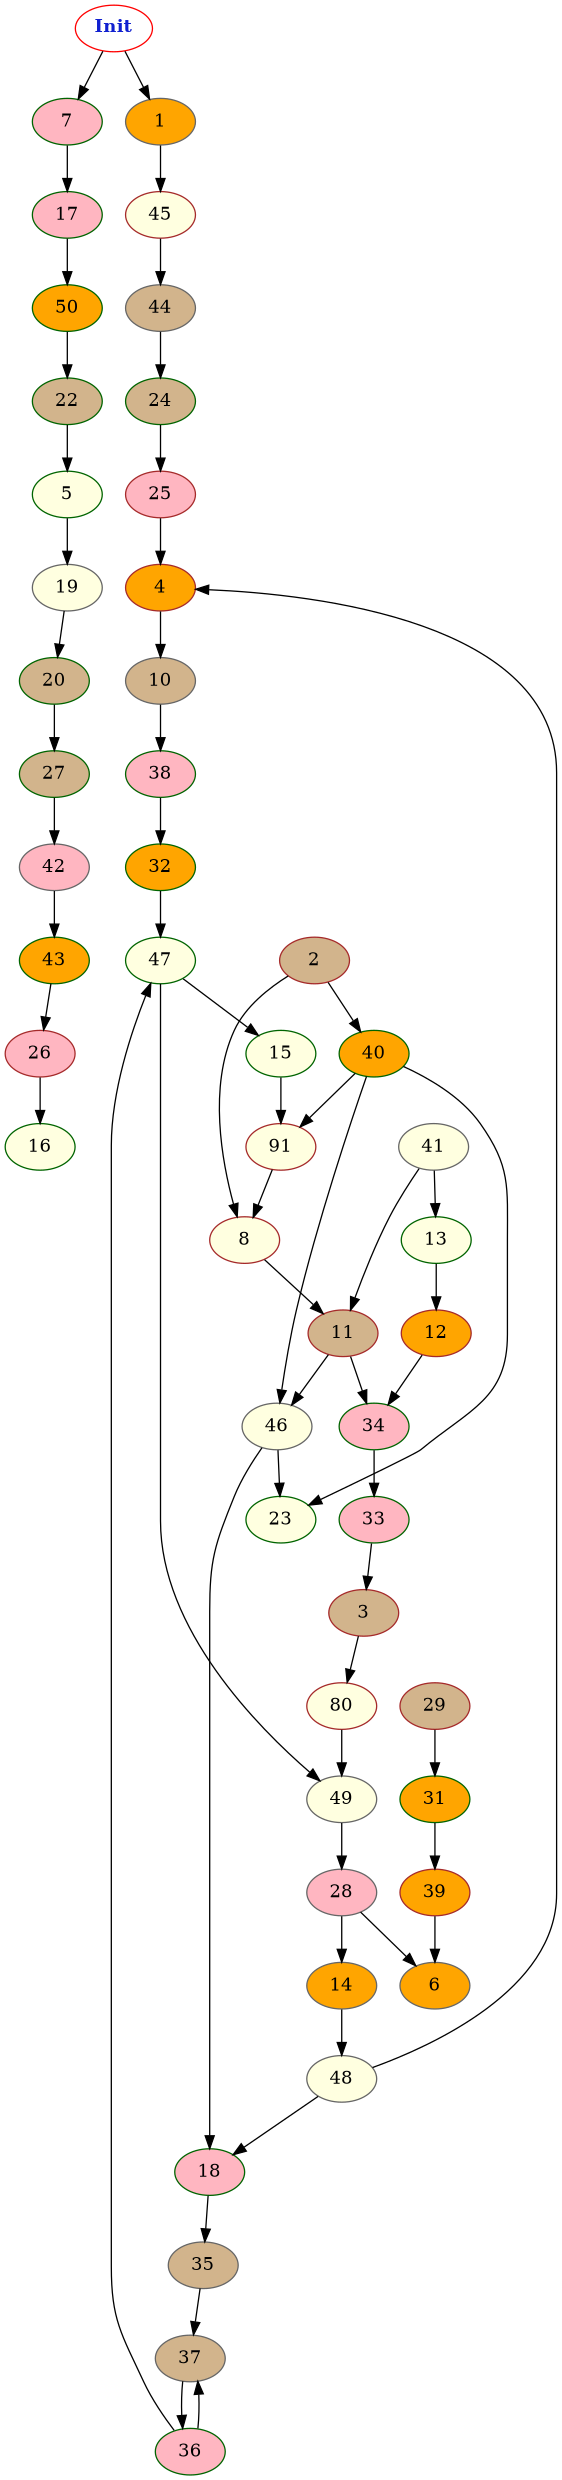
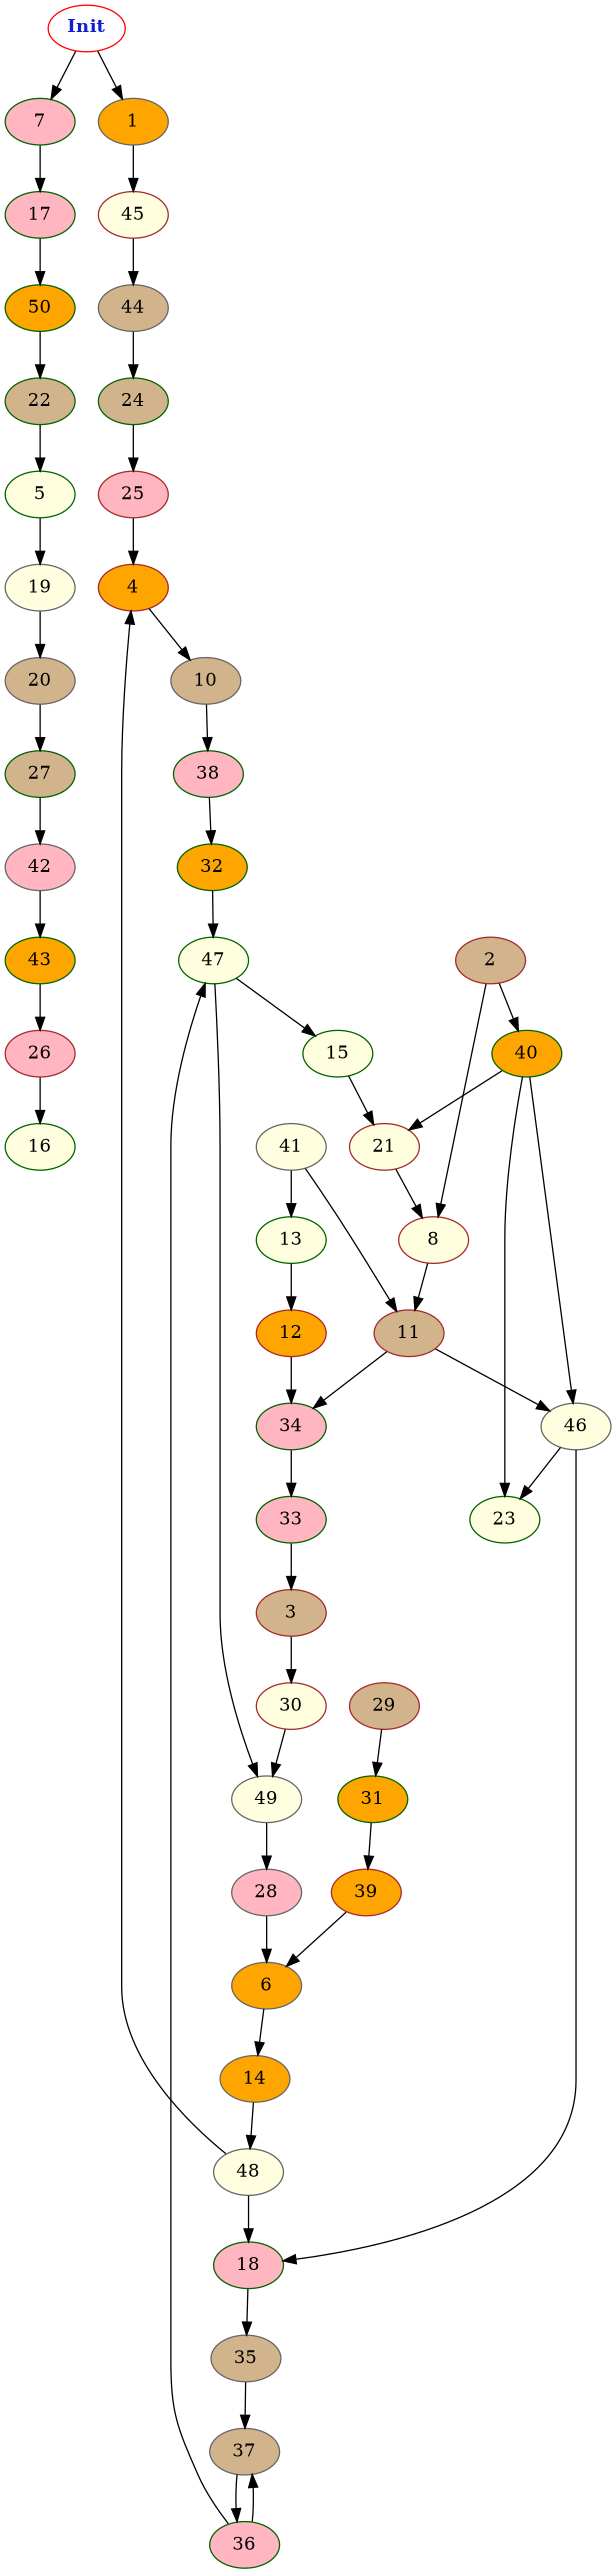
node "20": color darkgreen -> gray40
node "91": label "91" -> "21"
node "80": label "80" -> "30"
edge "28" -> "14": now "6" -> "14"
